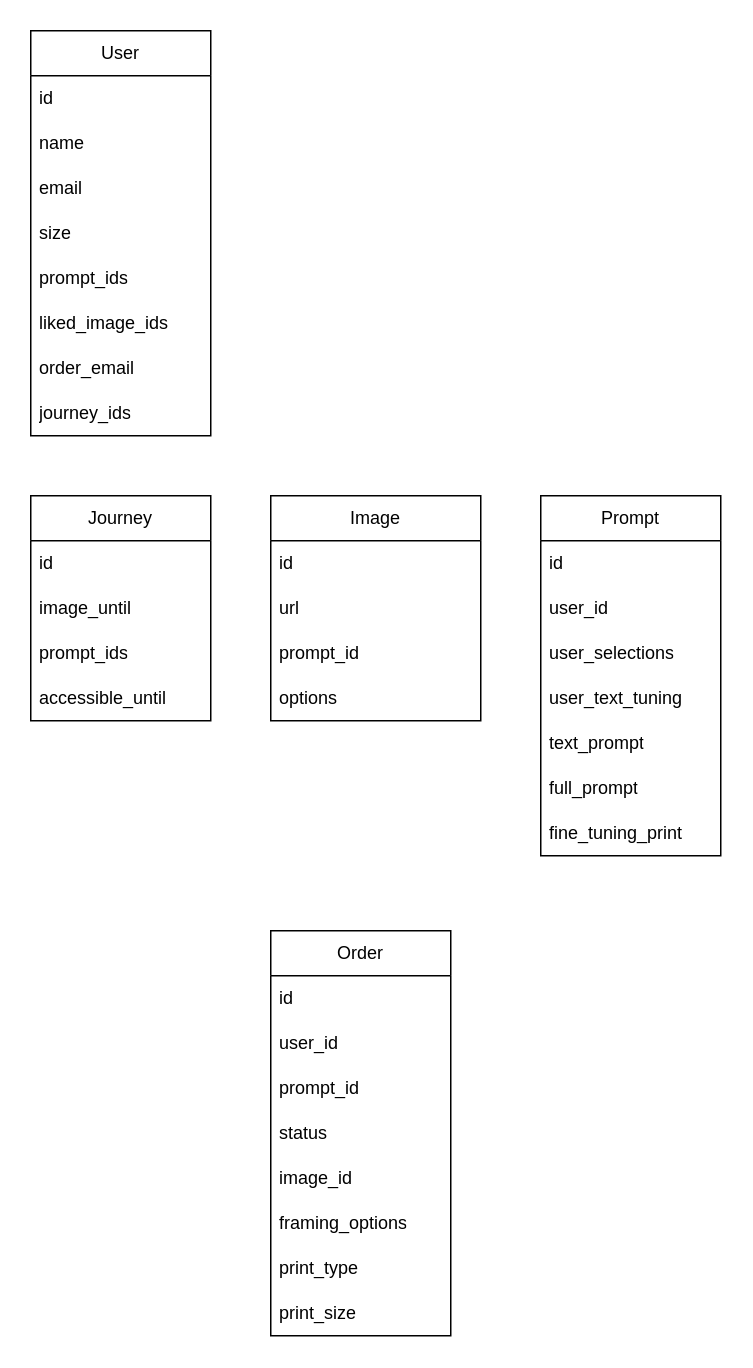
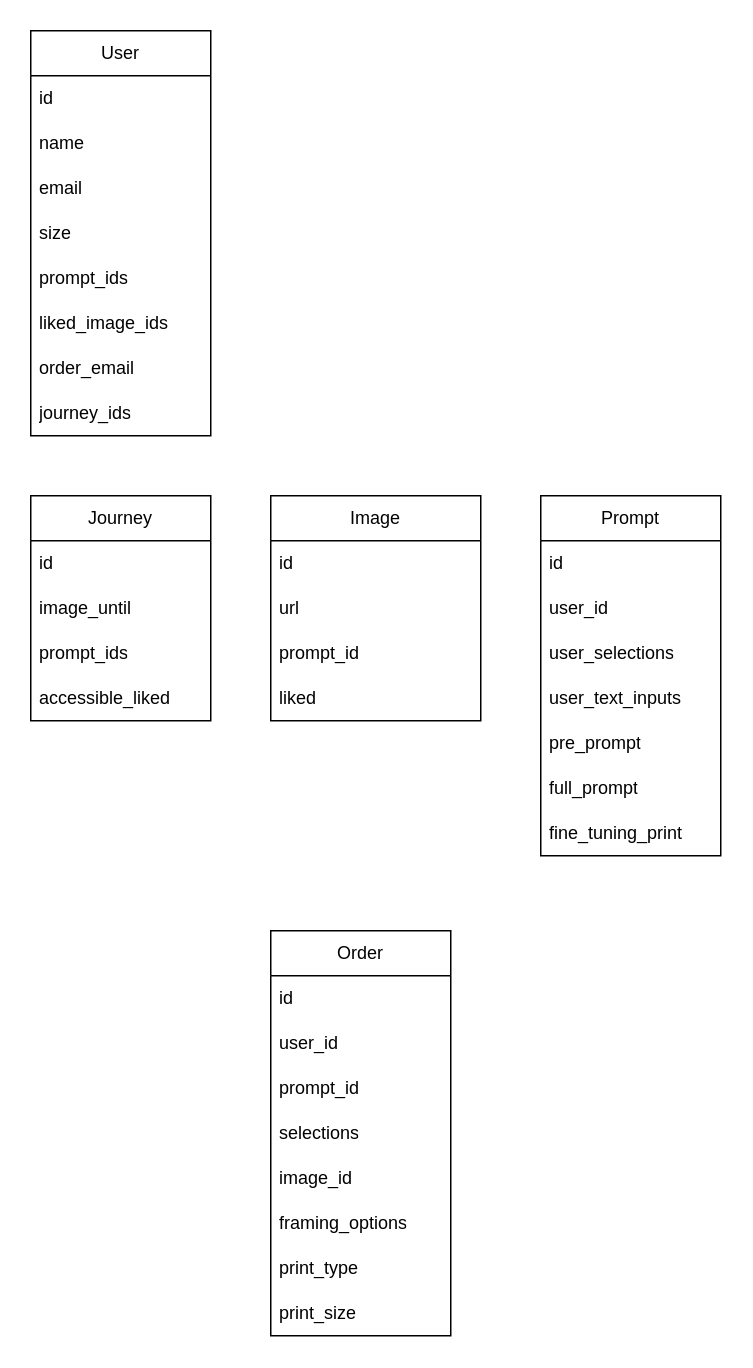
node "accessible_until": label "accessible_until" -> "accessible_liked"
node "options": label "options" -> "liked"
node "user_text_tuning": label "user_text_tuning" -> "user_text_inputs"
node "text_prompt": label "text_prompt" -> "pre_prompt"
node "status": label "status" -> "selections"
